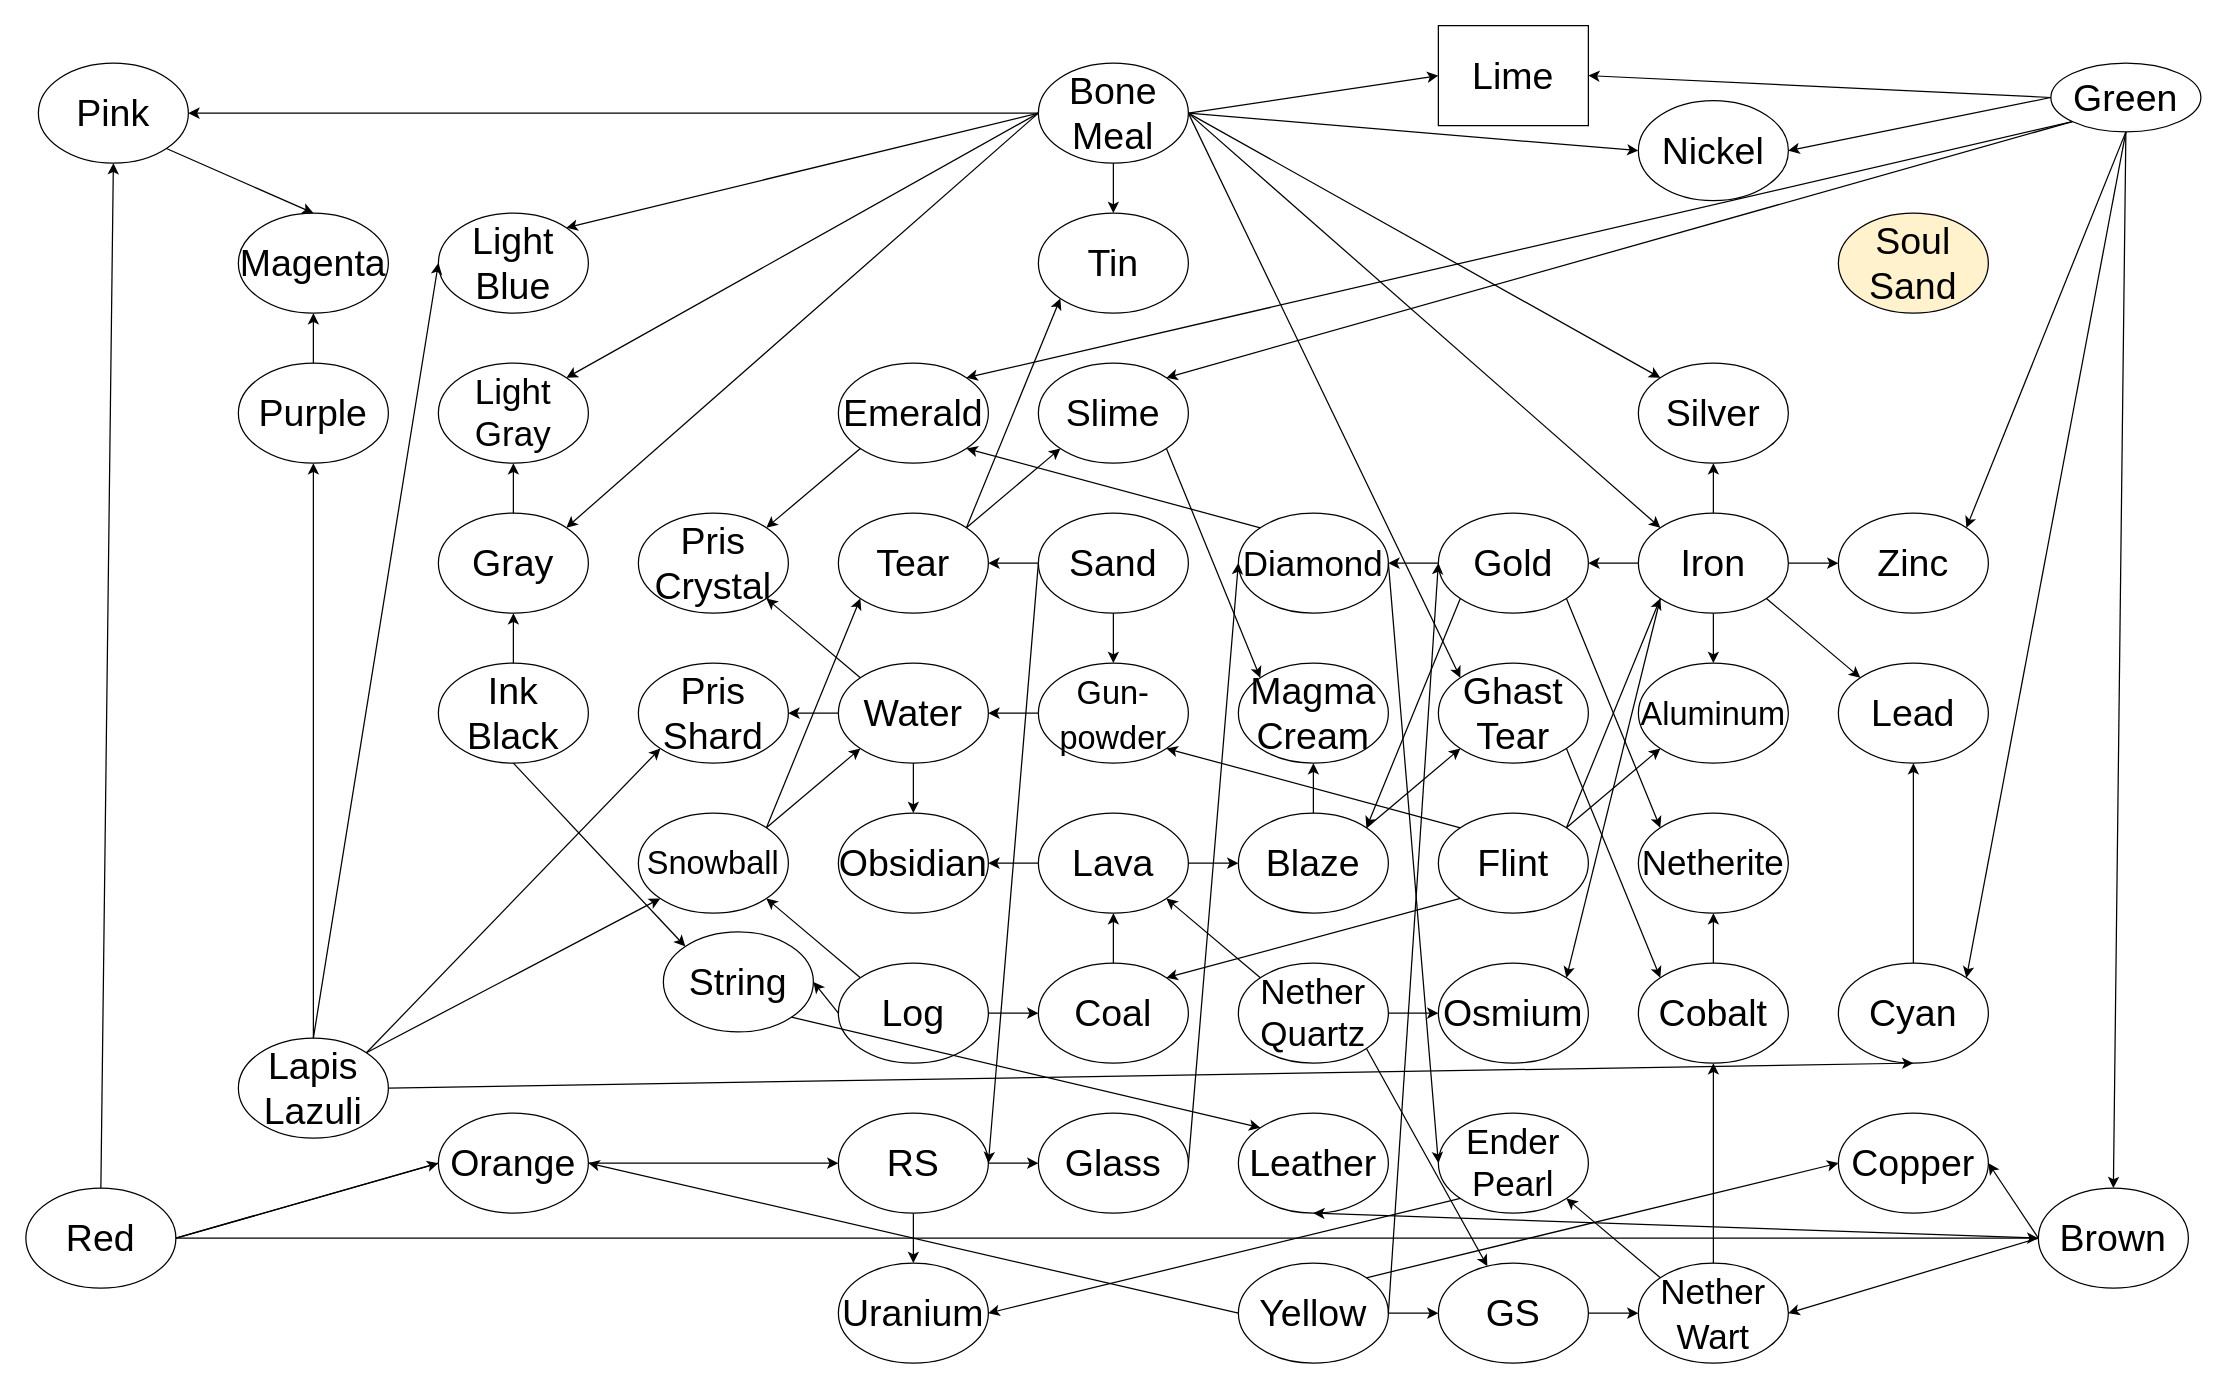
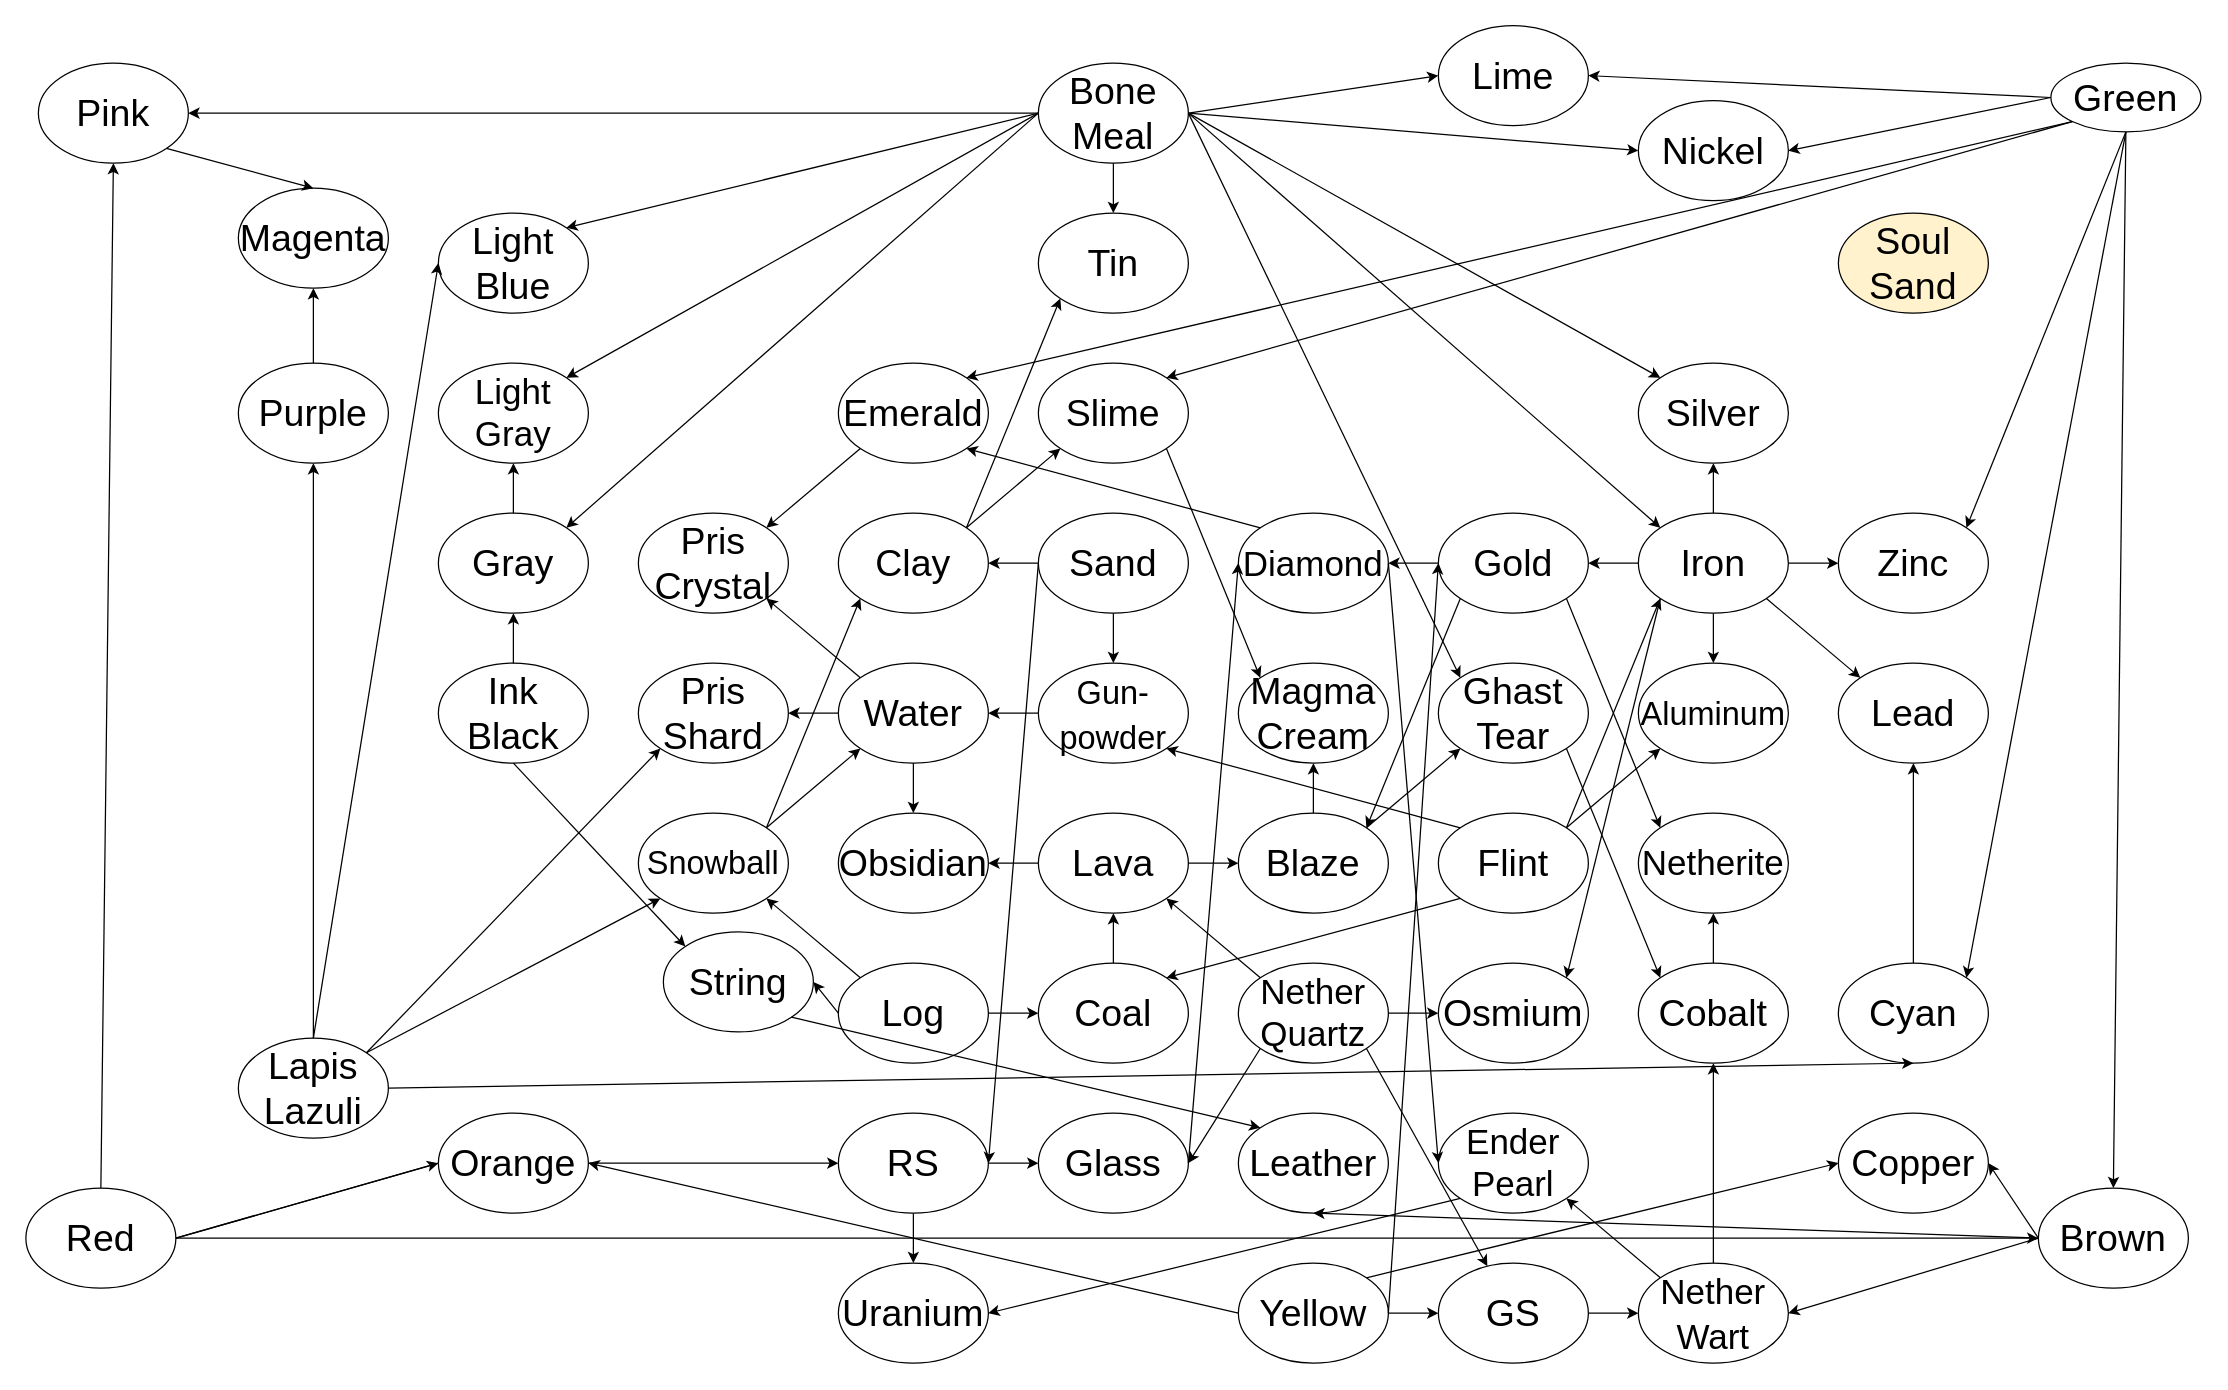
node "Lime": shape rectangle -> ellipse
node "Magenta": moved (313, 263) -> (313, 238)
node "Tear": label "Tear" -> "Clay"
edge "Nether Quartz" -> "Glass": added
